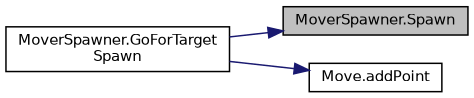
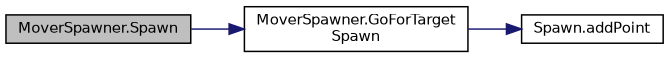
edge "MoverSpawner.GoForTarget Spawn" -> "MoverSpawner.Spawn": reversed
node "Move.addPoint": label "Move.addPoint" -> "Spawn.addPoint"
